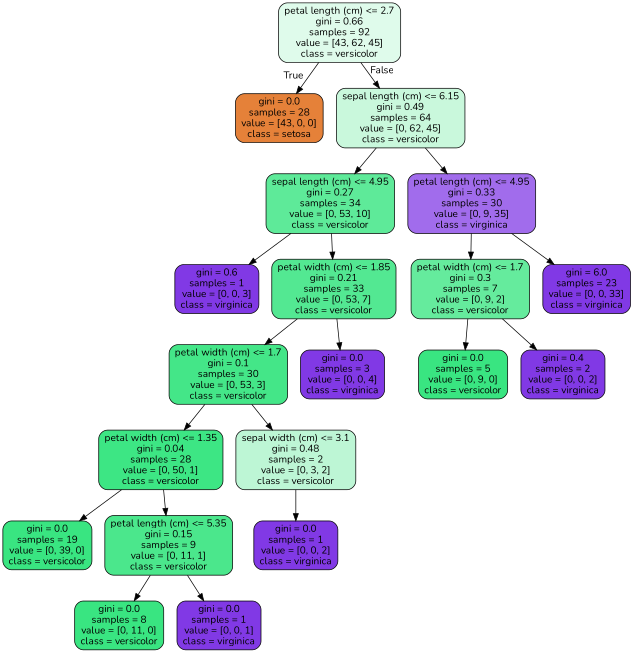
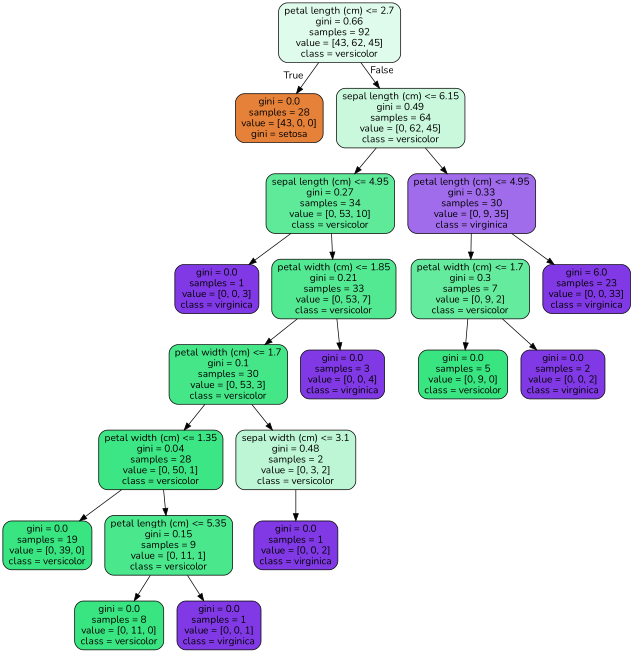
node "gini = 0.0 samples = 28 value = [43, 0, 0] class = setosa": label "gini = 0.0 samples = 28 value = [43, 0, 0] class = setosa" -> "gini = 0.0 samples = 28 value = [43, 0, 0] gini = setosa"
node "gini = 0.6 samples = 1 value = [0, 0, 3] class = virginica": label "gini = 0.6 samples = 1 value = [0, 0, 3] class = virginica" -> "gini = 0.0 samples = 1 value = [0, 0, 3] class = virginica"
node "gini = 0.4 samples = 2 value = [0, 0, 2] class = virginica": label "gini = 0.4 samples = 2 value = [0, 0, 2] class = virginica" -> "gini = 0.0 samples = 2 value = [0, 0, 2] class = virginica"
